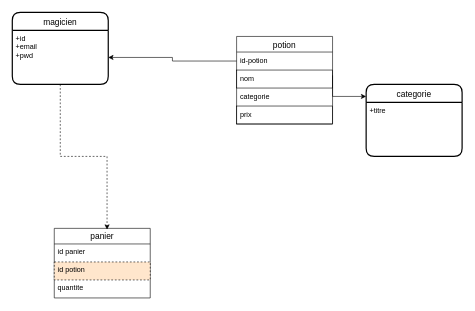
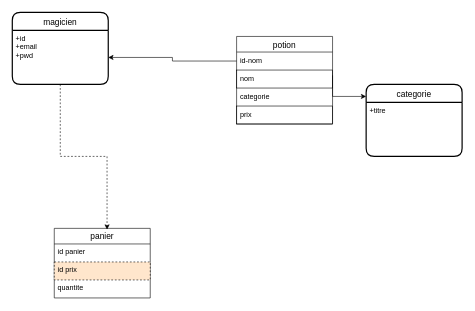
node "id-potion": label "id-potion" -> "id-nom"
node "id potion": label "id potion" -> "id prix"
